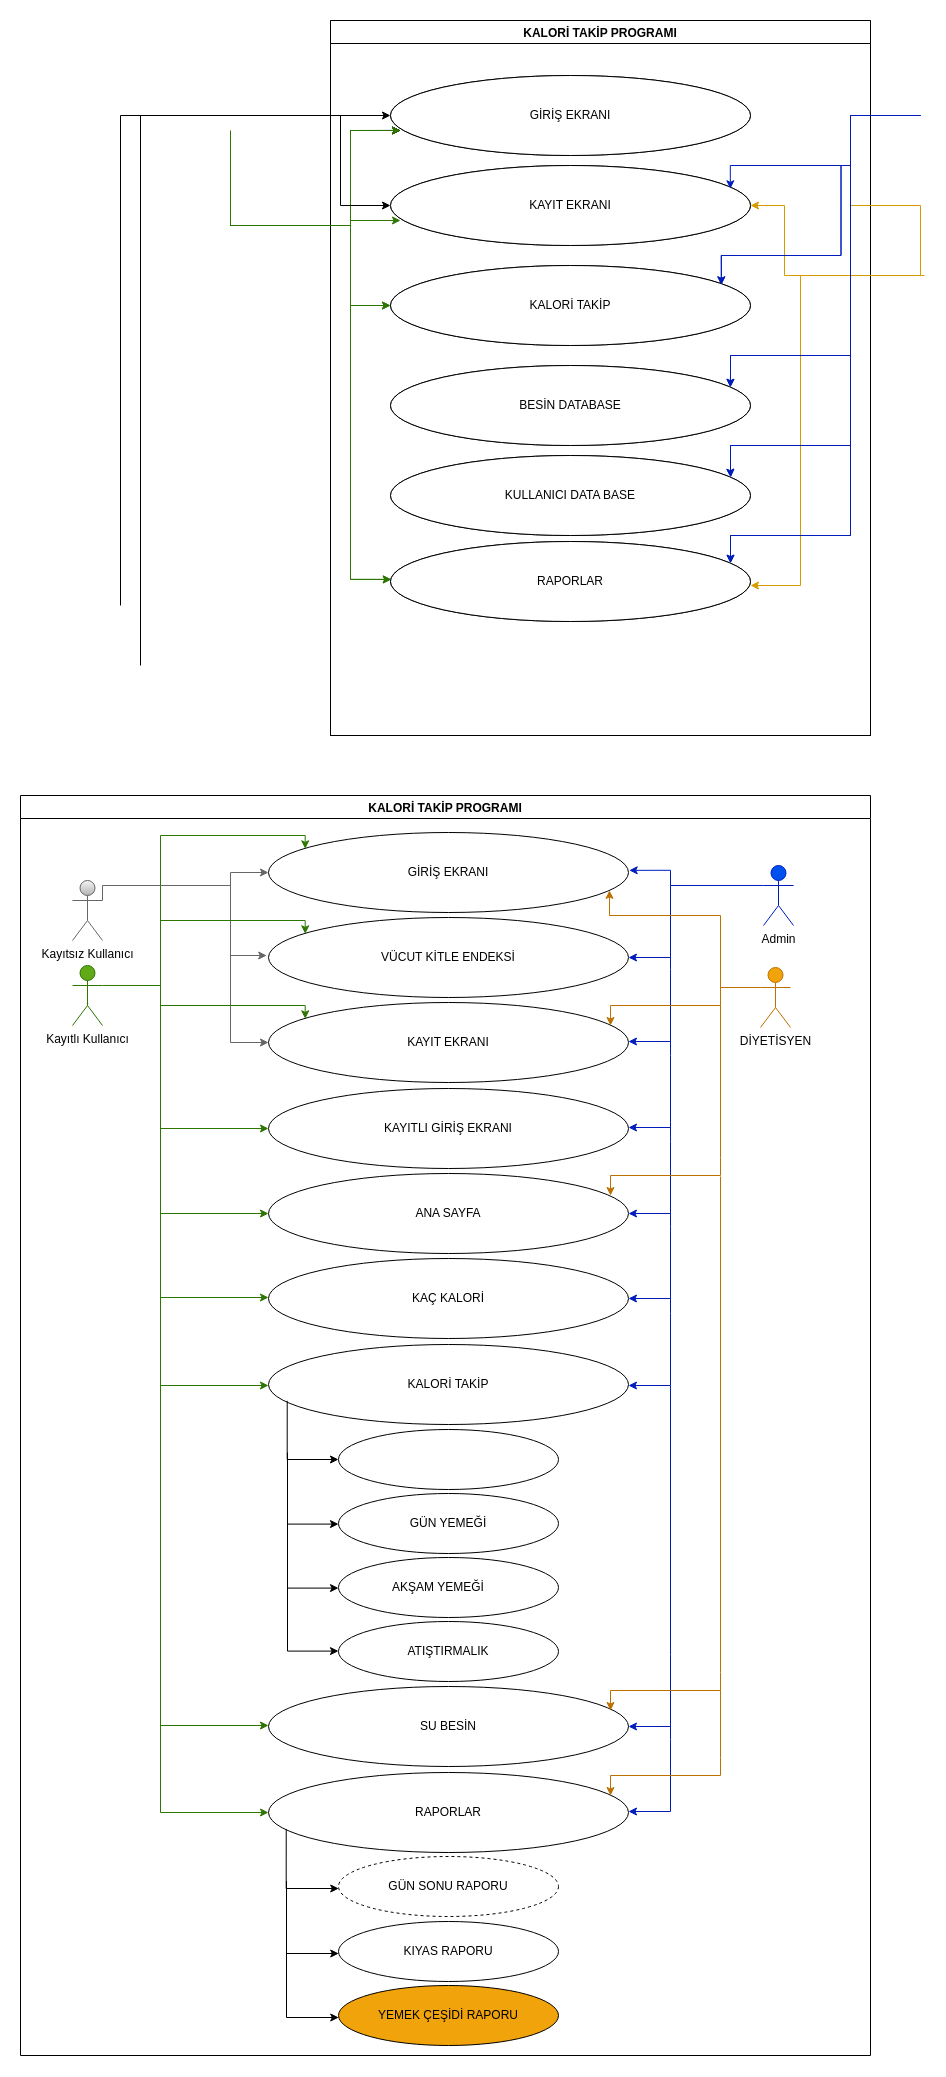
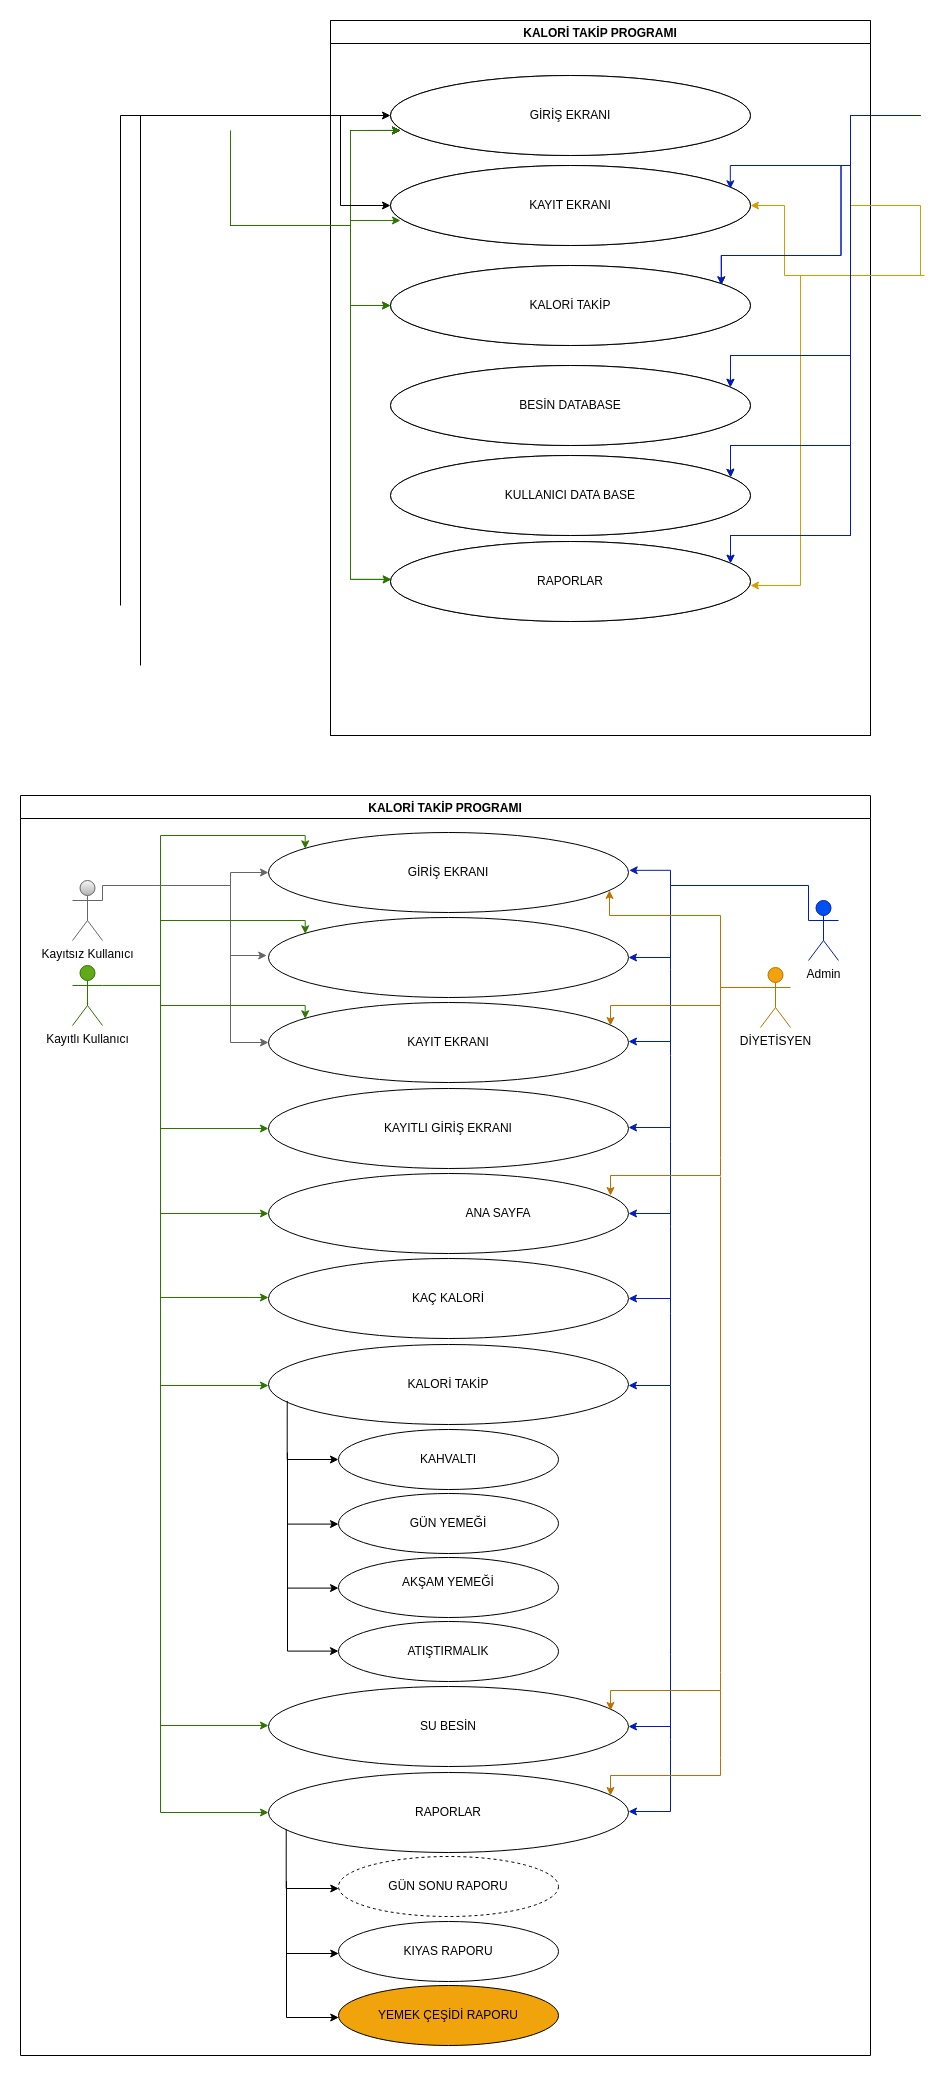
node "Admin": moved (779, 896) -> (824, 931)
node "VÜCUT KİTLE ENDEKSİ": removed
node "ANA SAYFA": moved (449, 1214) -> (499, 1214)
node "KAHVALTI": added
node "AKŞAM YEMEĞİ": moved (439, 1588) -> (449, 1583)
